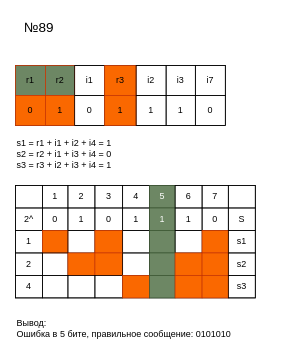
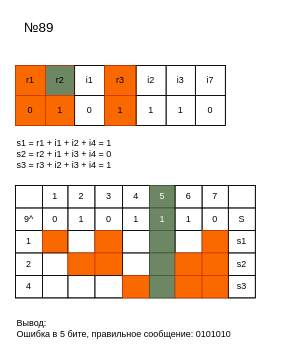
node "r1": fillcolor #6d8764 -> #fa6800
node "2^": label "2^" -> "9^"
